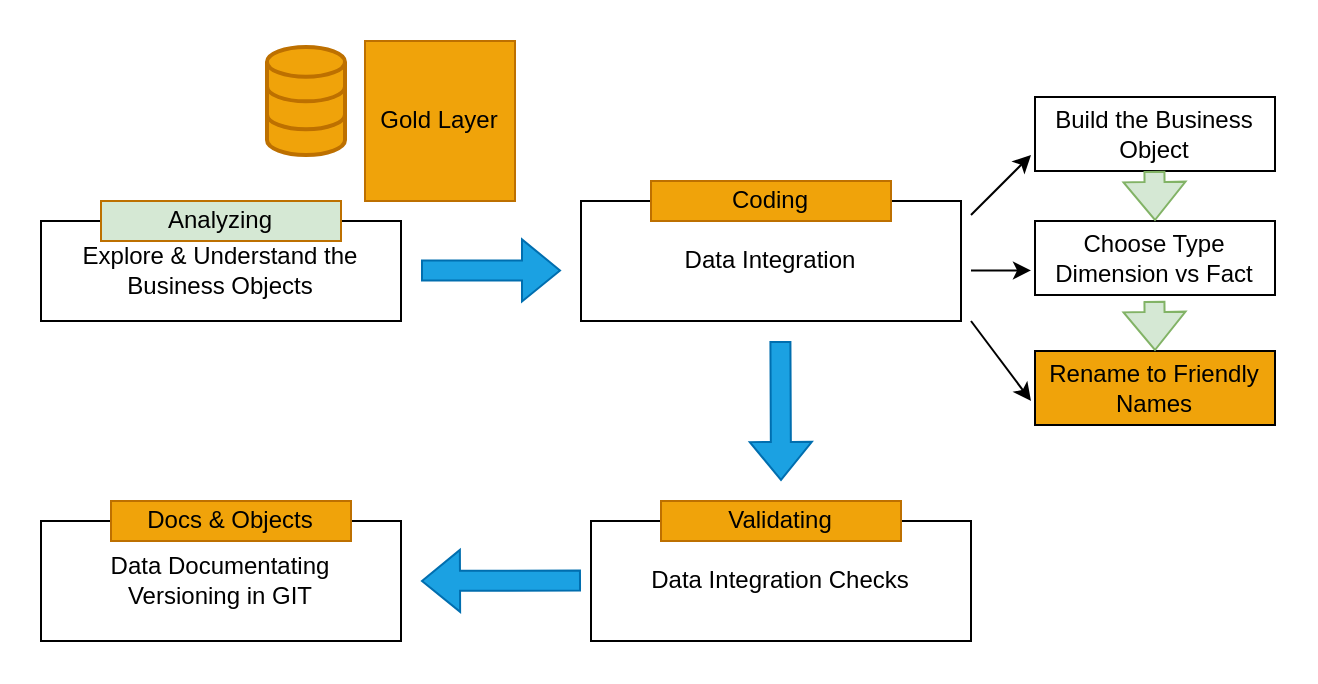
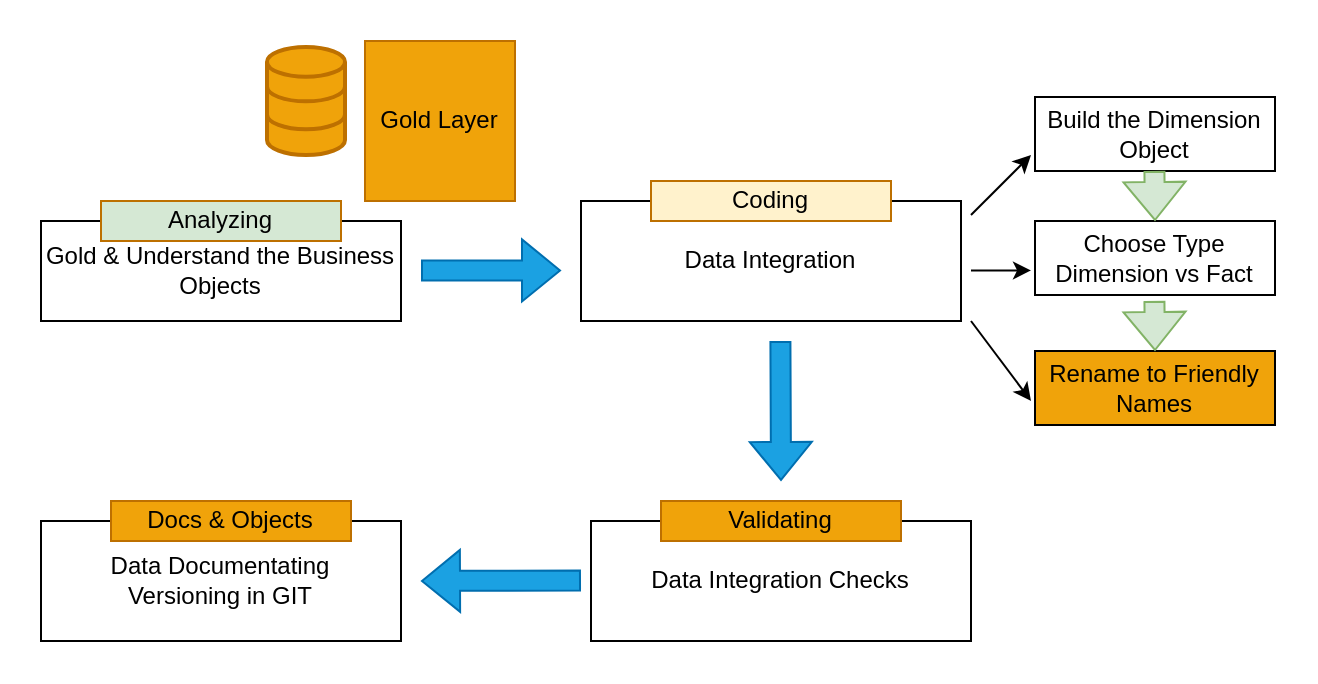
node "Build the Business Object": label "Build the Business Object" -> "Build the Dimension Object"
node "Coding": fillcolor #f0a30a -> #fff2cc
node "Explore & Understand the Business Objects": label "Explore & Understand the Business Objects" -> "Gold & Understand the Business Objects"
